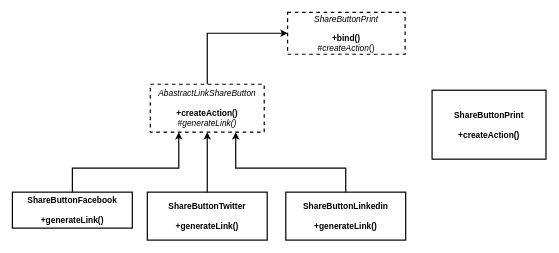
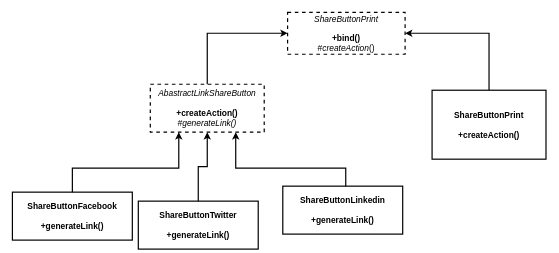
edge "ShareButtonPrint +createAction()" -> "ShareButtonPrint +bind() #createAction()": added
node "ShareButtonFacebook +generateLink()": size 120x36 -> 120x48
node "ShareButtonTwitter +generateLink()": moved (207, 216) -> (198, 225)
node "ShareButtonLinkedin +generateLink()": moved (346, 216) -> (343, 210)
